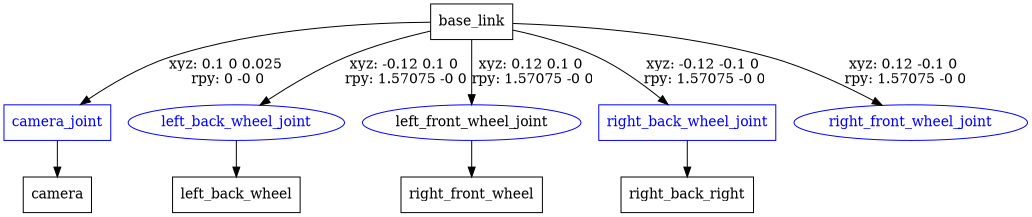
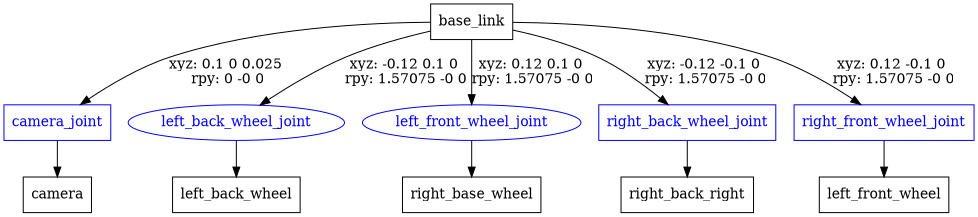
node "left_front_wheel_joint": fontcolor black -> blue
node "right_front_wheel_joint": shape ellipse -> box
node "right_front_wheel": label "right_front_wheel" -> "right_base_wheel"
node "left_front_wheel": added
